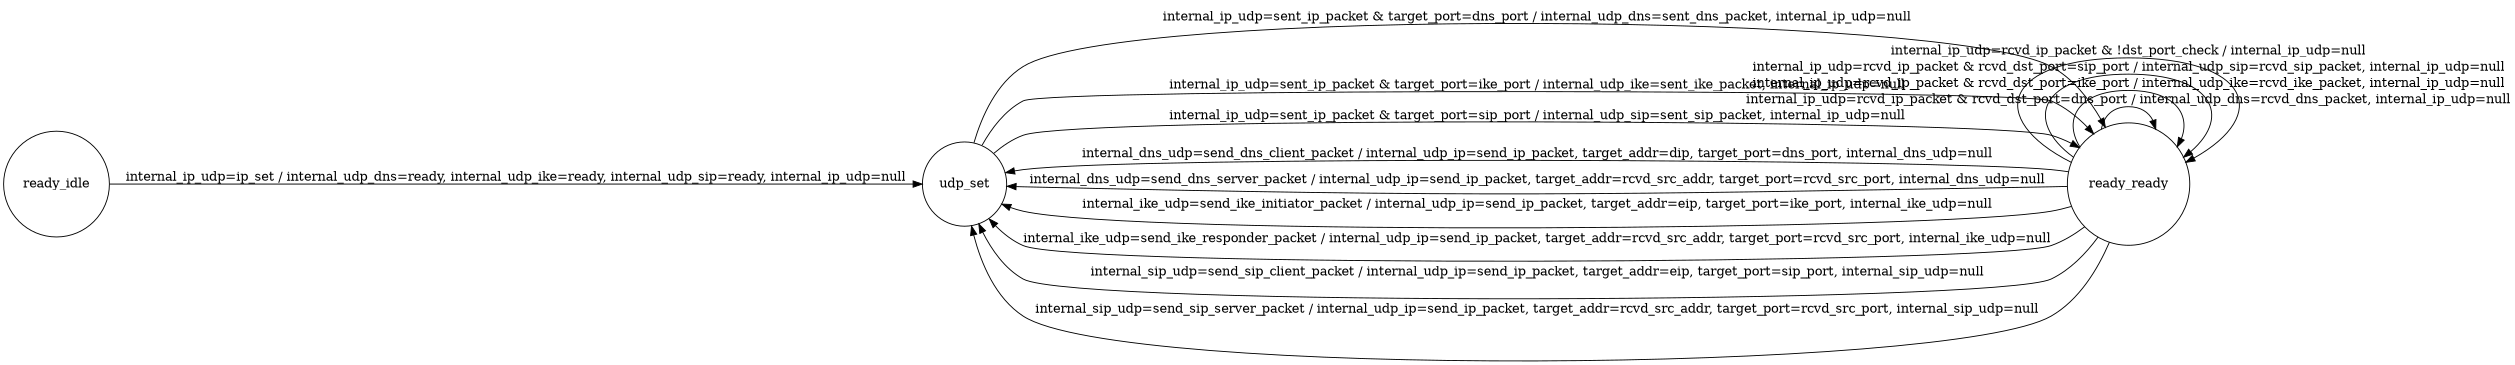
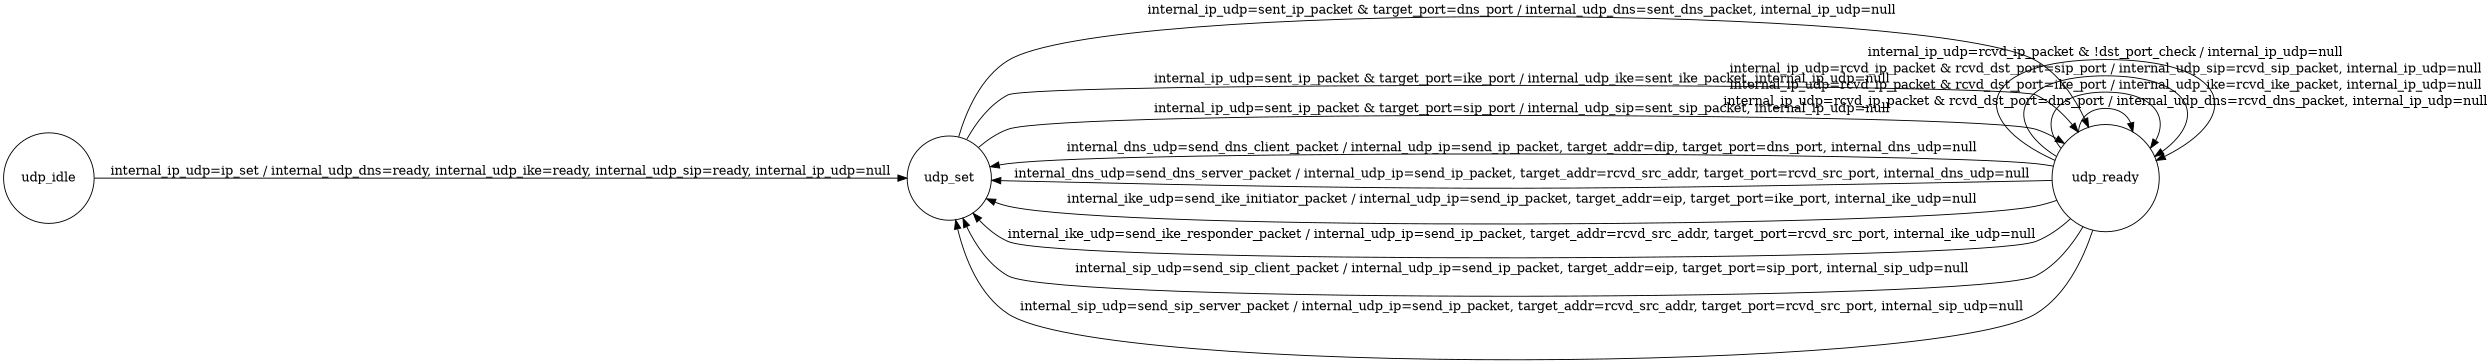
node "ready_idle": label "ready_idle" -> "udp_idle"
node "ready_ready": label "ready_ready" -> "udp_ready"
